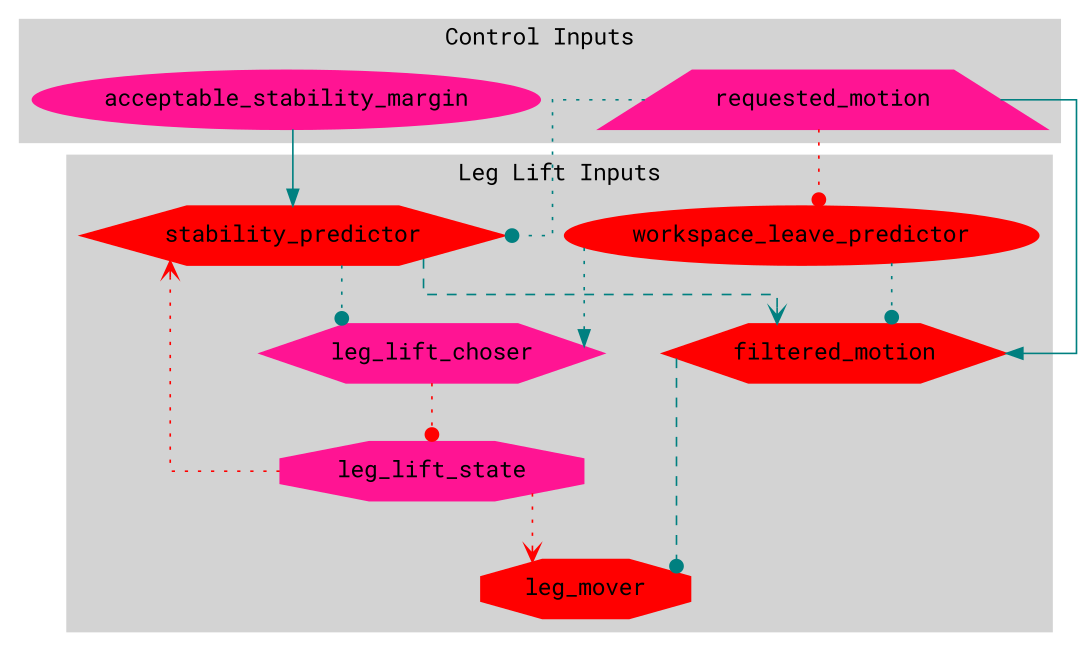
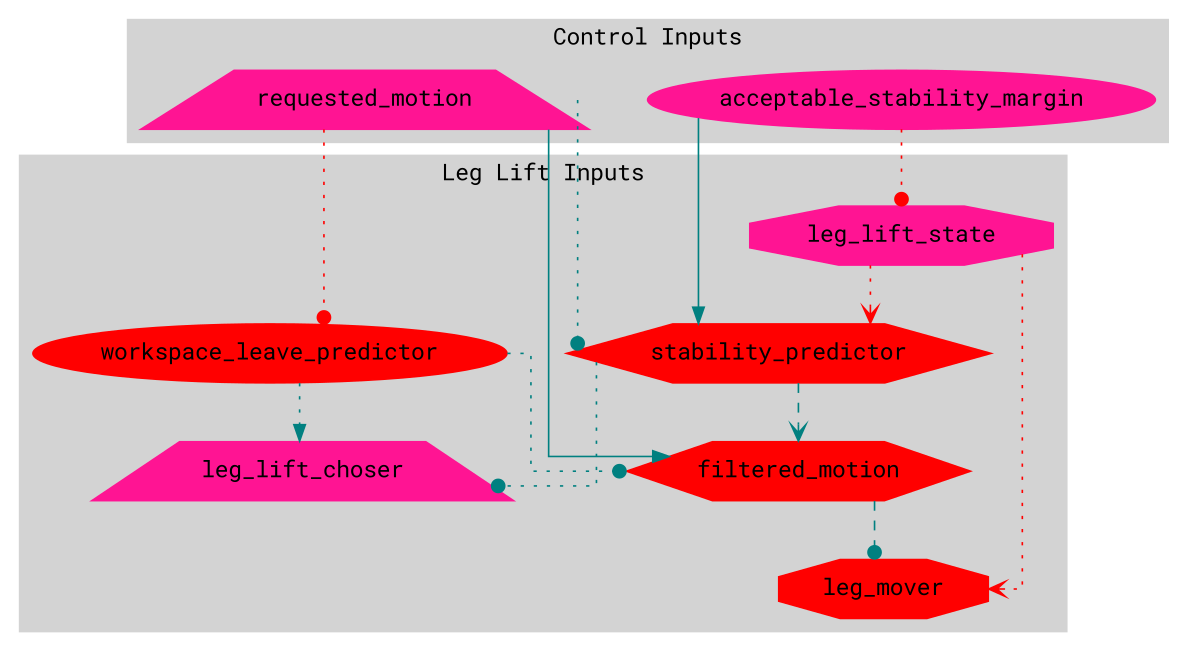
node "leg_lift_choser": shape hexagon -> trapezium
edge "leg_lift_choser" -> "leg_lift_state": now "acceptable_stability_margin" -> "leg_lift_state"
